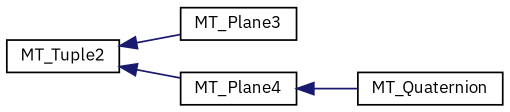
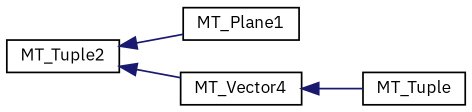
node "MT_Plane3": label "MT_Plane3" -> "MT_Plane1"
node "MT_Plane4": label "MT_Plane4" -> "MT_Vector4"
node "MT_Quaternion": label "MT_Quaternion" -> "MT_Tuple"
